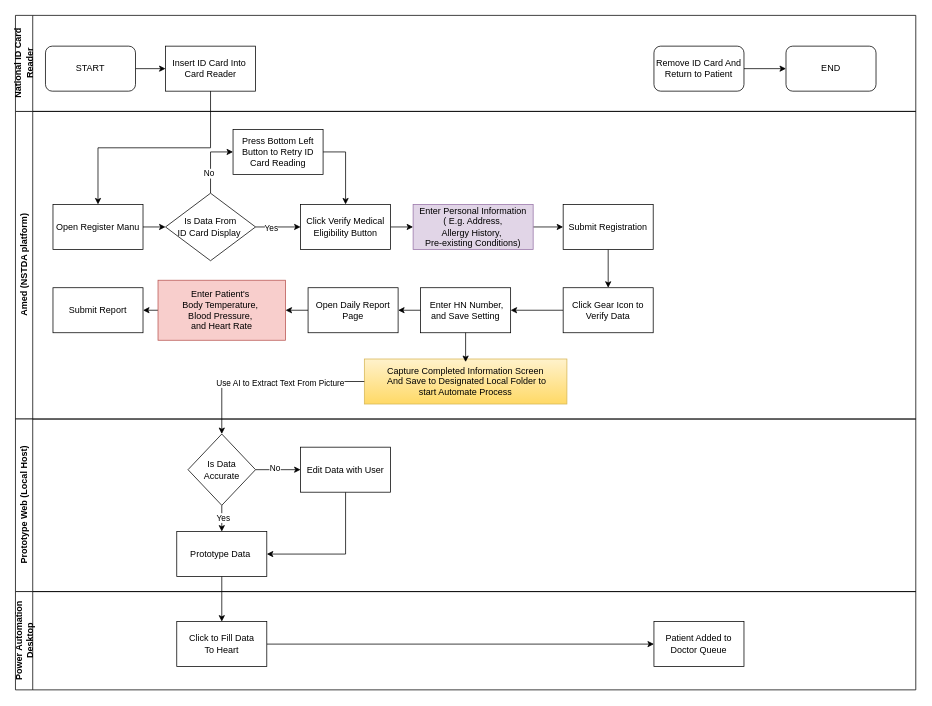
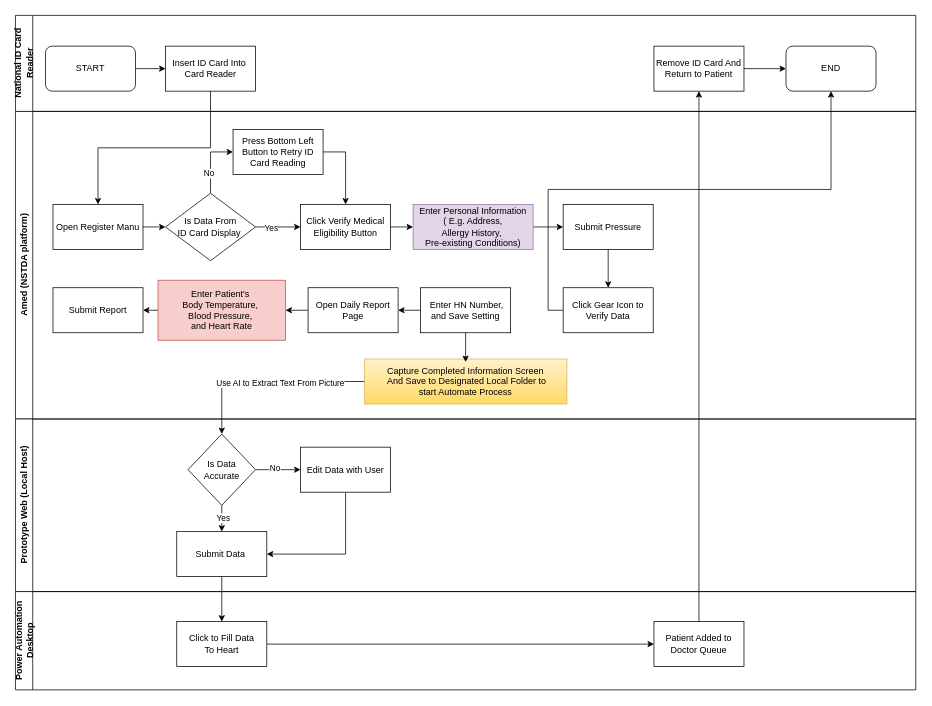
node "Remove ID Card And Return to Patient": shape rounded rectangle -> rectangle
edge "Patient Added to Doctor Queue" -> "Remove ID Card And Return to Patient": added
node "Submit Registration": label "Submit Registration" -> "Submit Pressure"
edge "Click Gear Icon to Verify Data" -> "Enter HN Number, and Save Setting": now "Click Gear Icon to Verify Data" -> "END"
node "Prototype Data": label "Prototype Data" -> "Submit Data"
